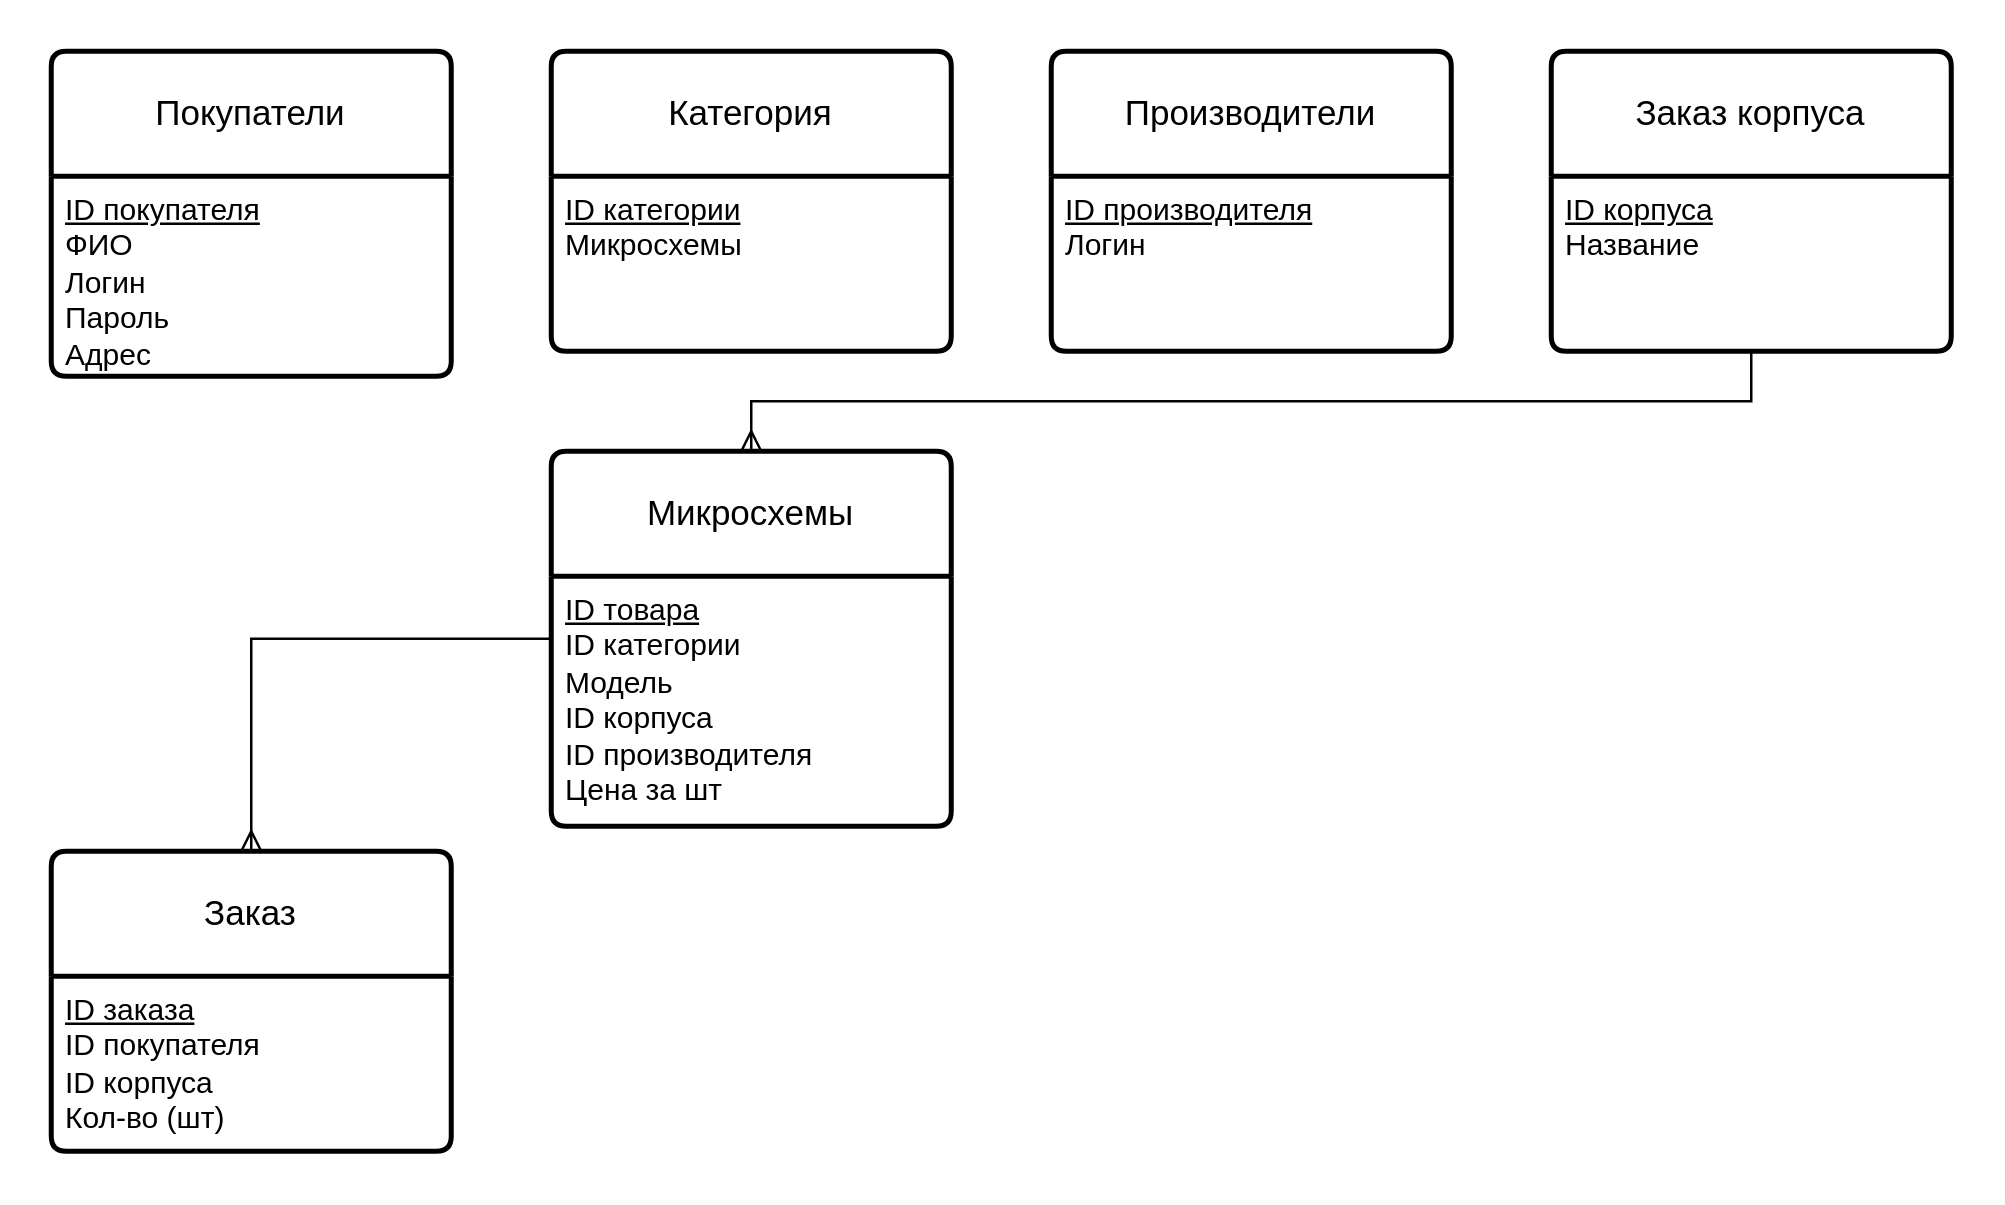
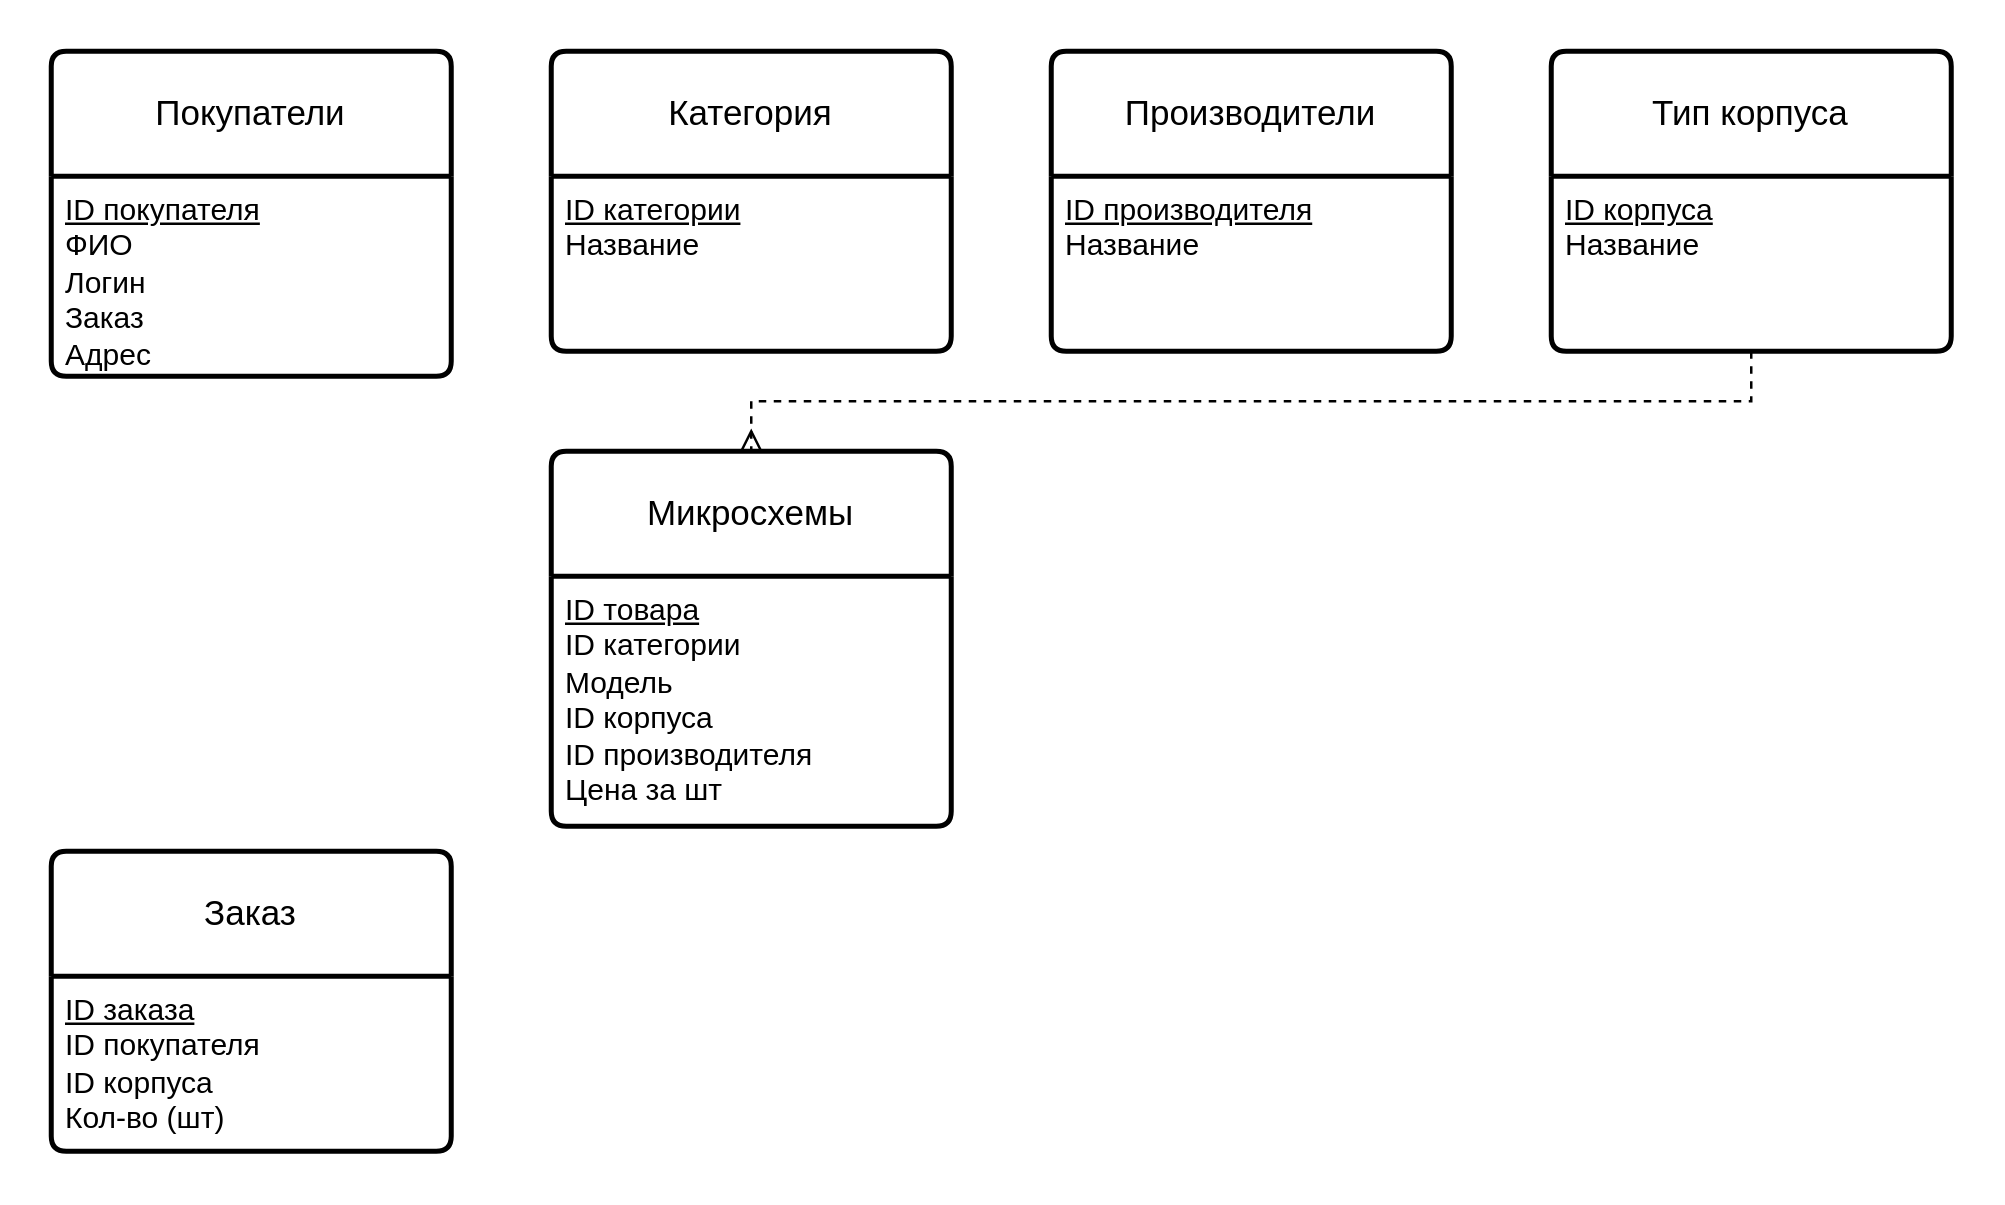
node "Заказ корпуса": label "Заказ корпуса" -> "Тип корпуса"
node "ID категории Микросхемы": label "ID категории Микросхемы" -> "ID категории Название"
node "ID производителя Логин": label "ID производителя Логин" -> "ID производителя Название"
node "ID покупателя ФИО Логин Пароль Адрес": label "ID покупателя ФИО Логин Пароль Адрес" -> "ID покупателя ФИО Логин Заказ Адрес"
edge "ID корпуса Название" -> "Микросхемы": style solid -> dashed
edge "Микросхемы" -> "Заказ": removed
